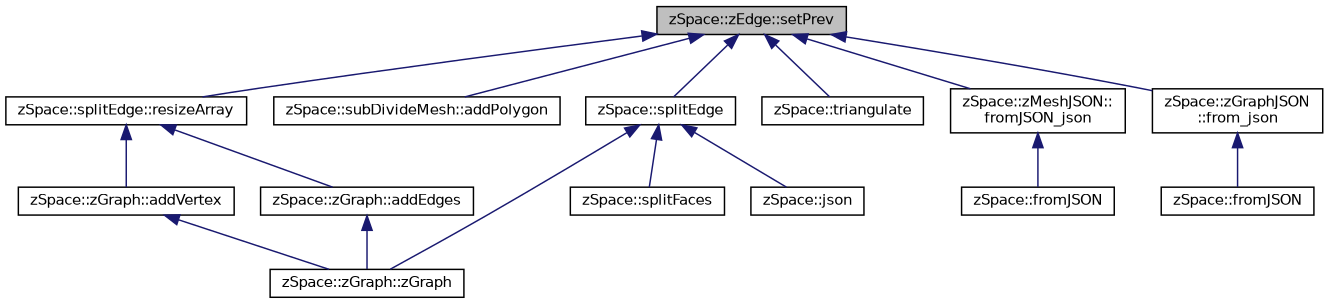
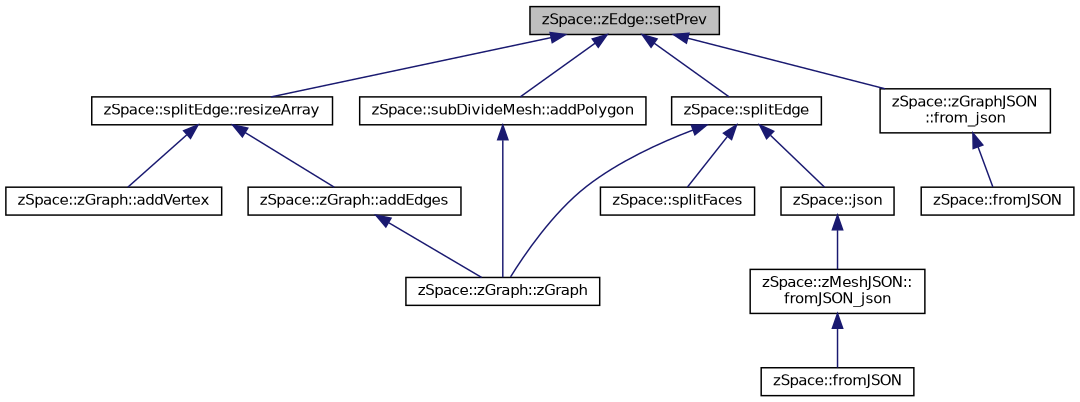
edge "zSpace::zMeshJSON:: fromJSON_json" -> "zSpace::zEdge::setPrev": now "zSpace::zMeshJSON:: fromJSON_json" -> "zSpace::json"
node "zSpace::triangulate": removed
edge "zSpace::zGraph::zGraph" -> "zSpace::zGraph::addVertex": now "zSpace::zGraph::zGraph" -> "zSpace::subDivideMesh::addPolygon"
